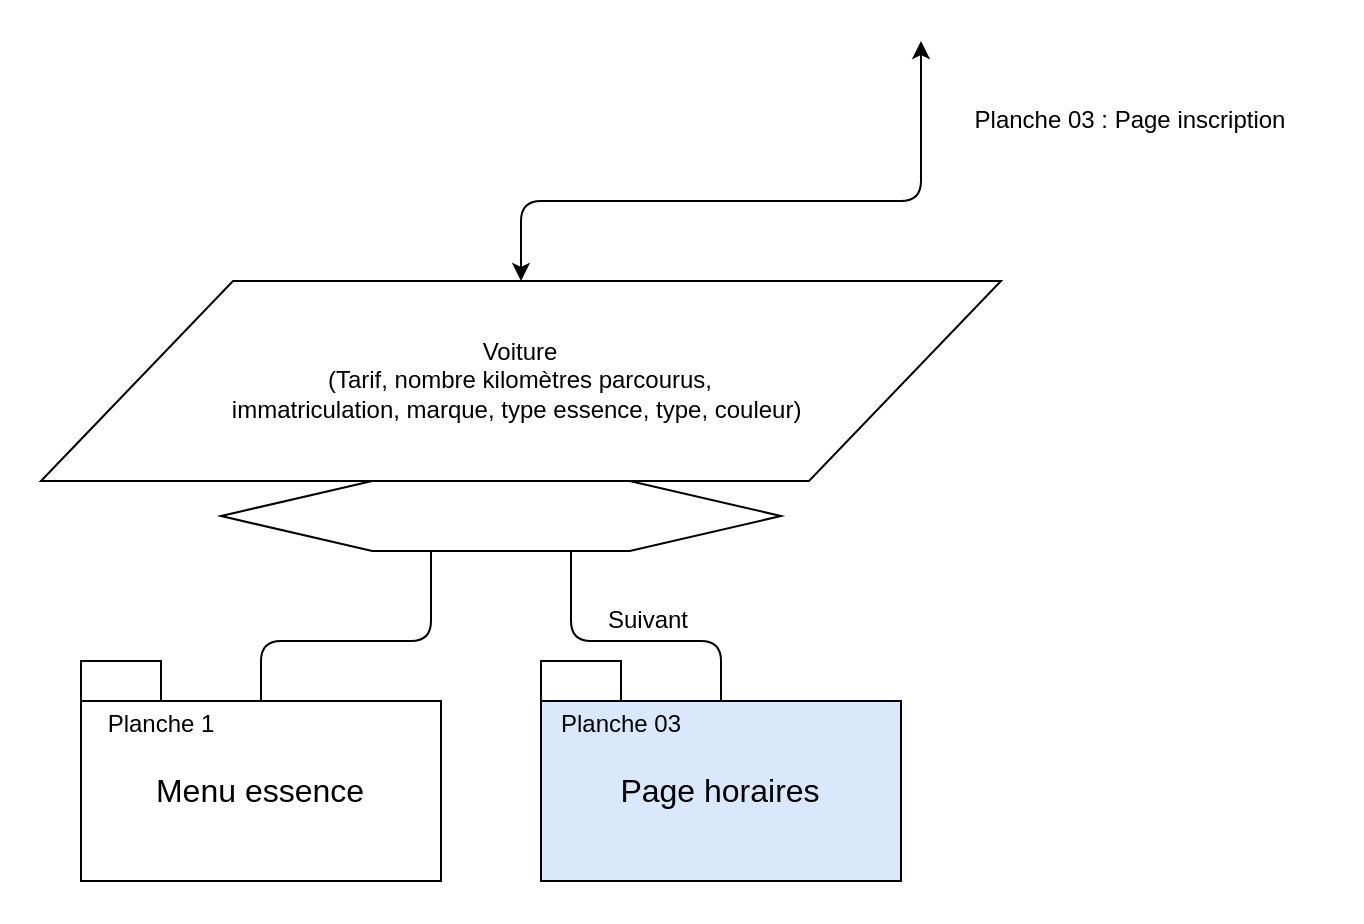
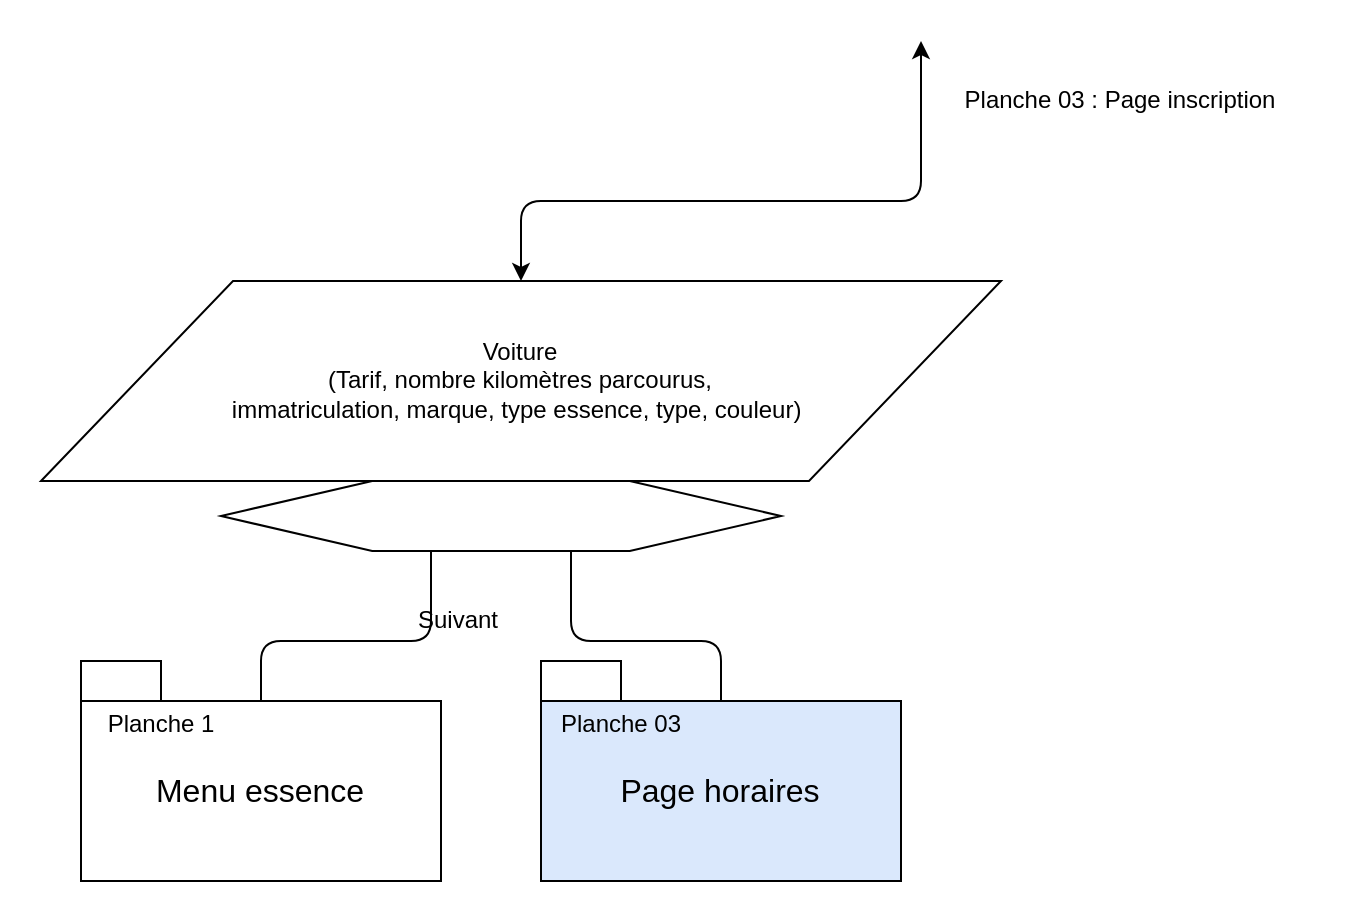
node "Planche 03 : Page inscription": moved (1131, 121) -> (1121, 101)
node "Suivant": moved (649, 621) -> (459, 621)
